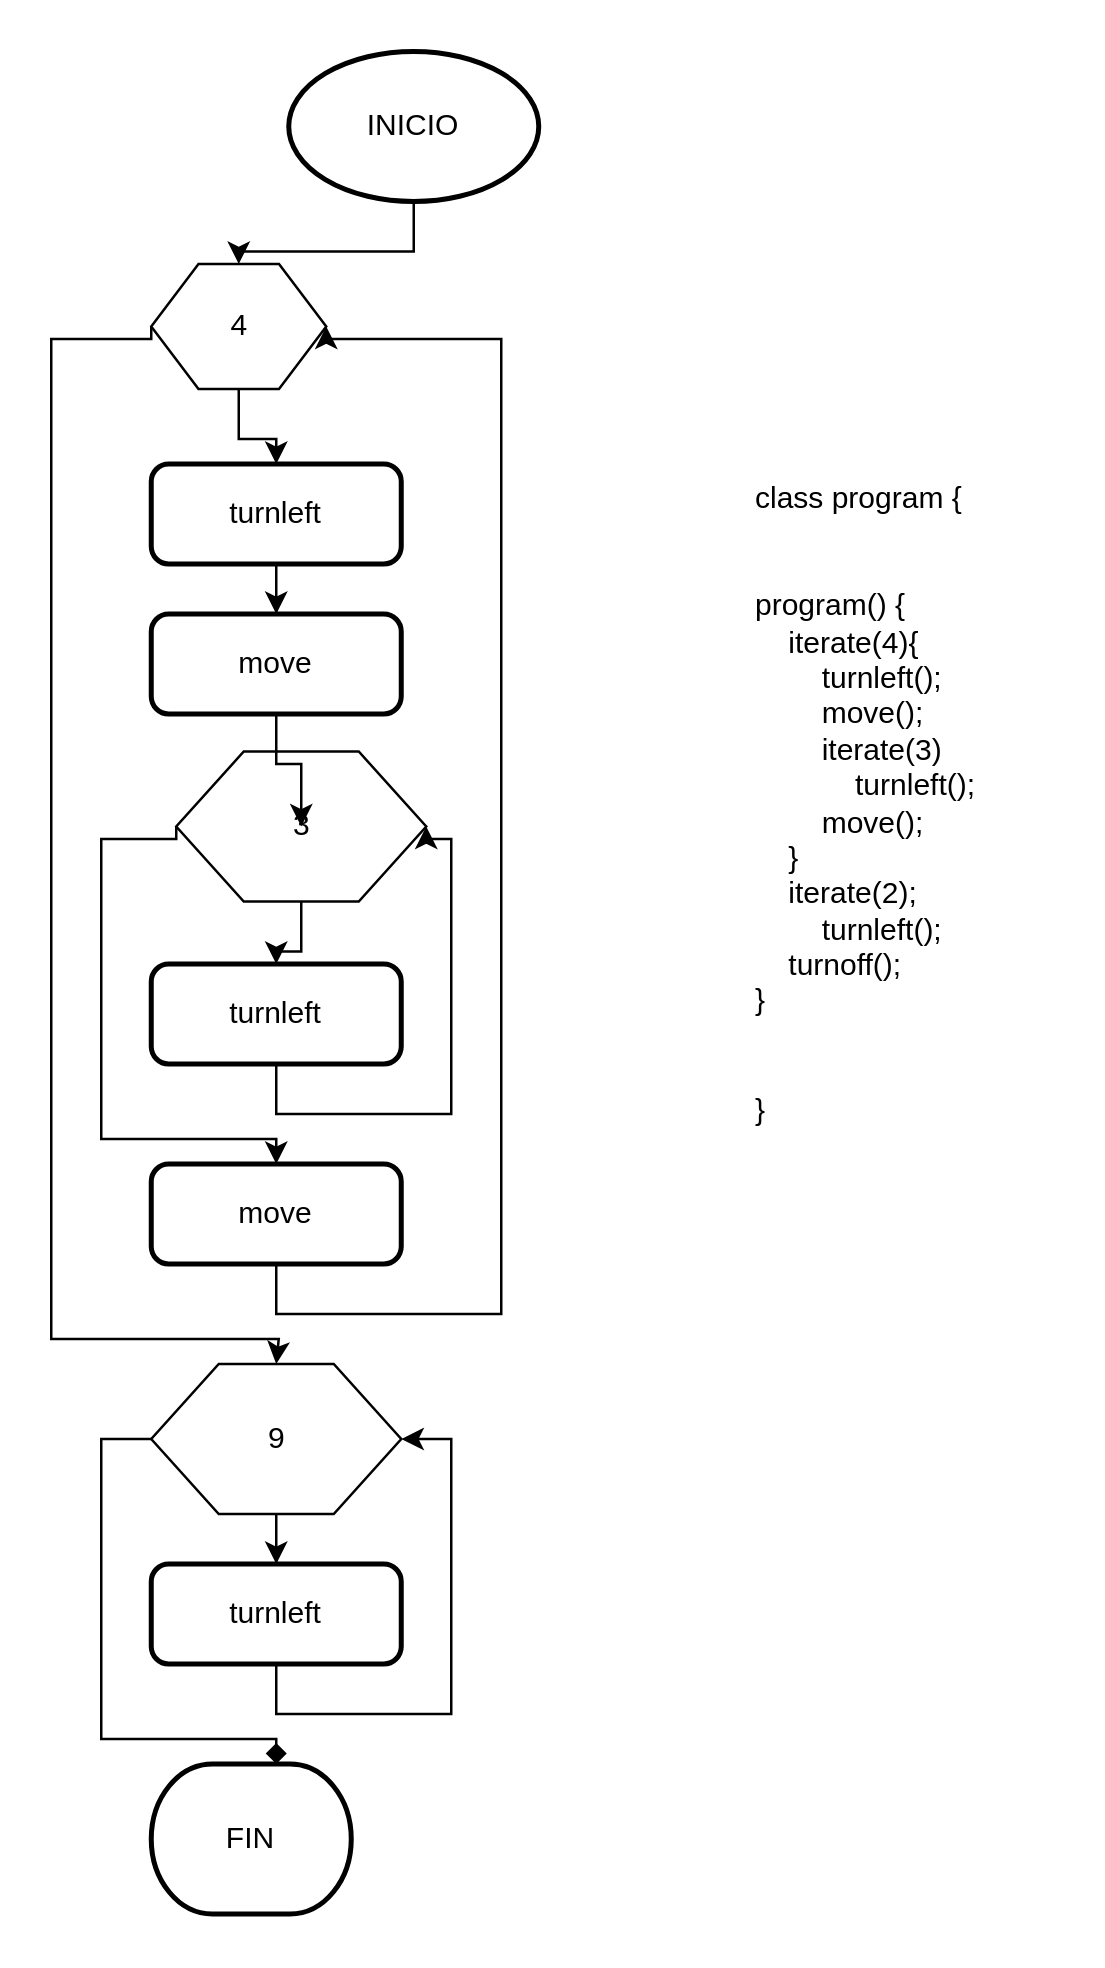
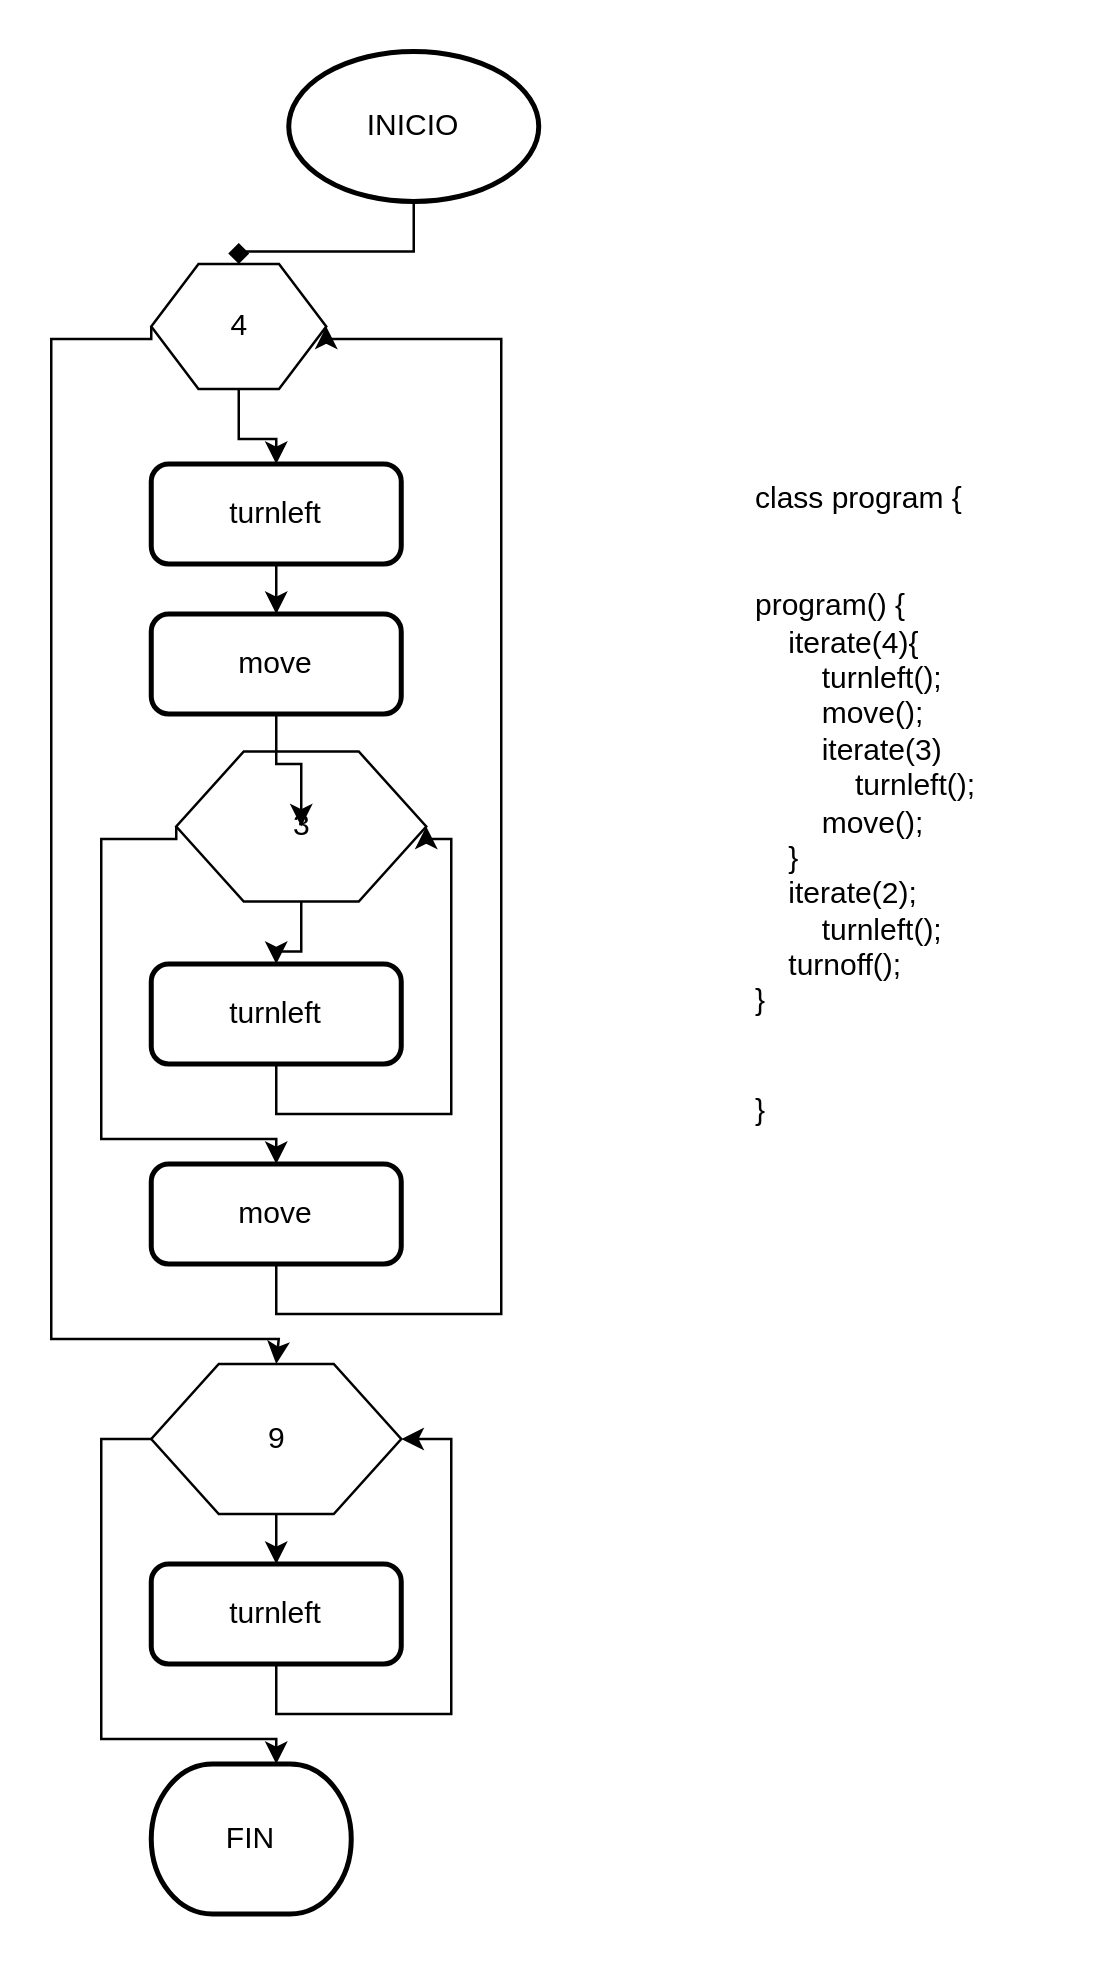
edge "INICIO" -> "4": arrowhead classic -> diamond
edge "9" -> "FIN": arrowhead diamond -> classic
